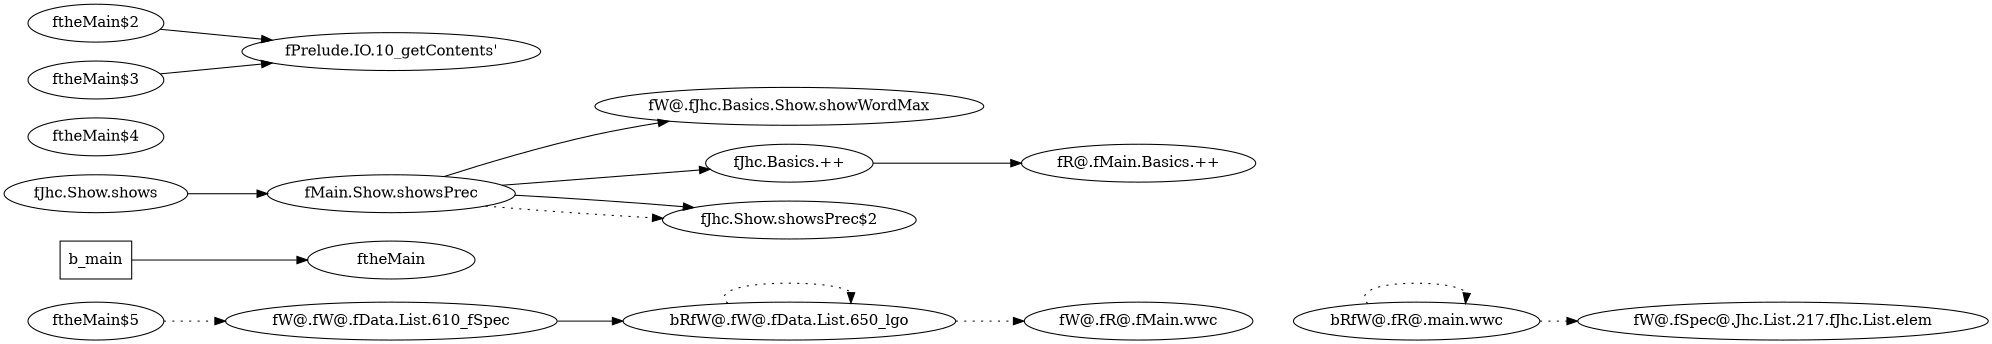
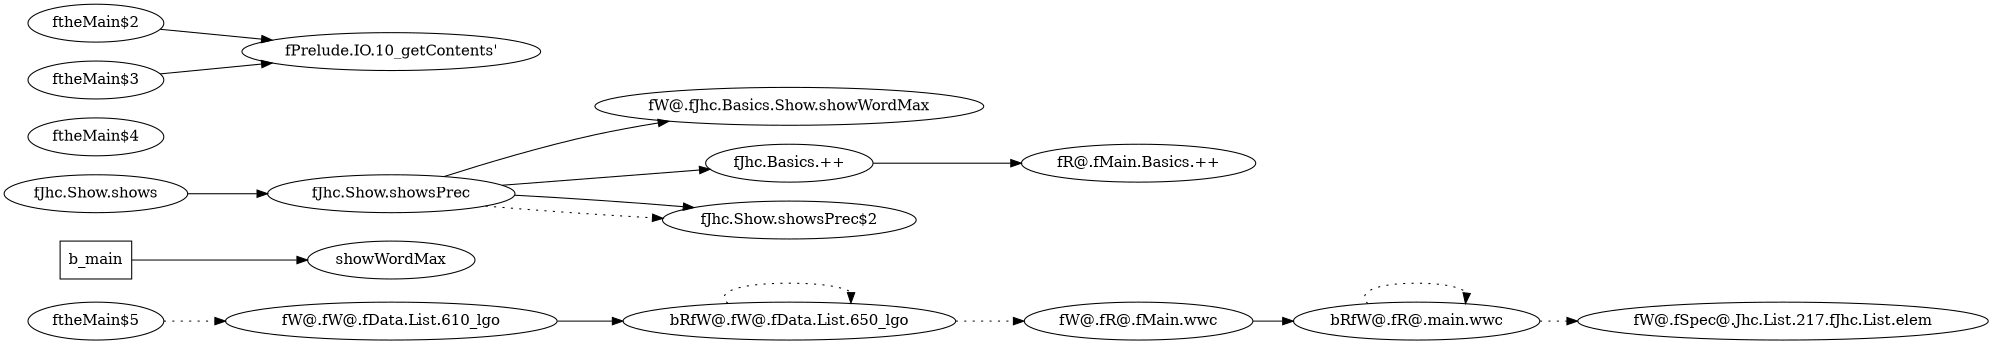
node "fMain.Show.showsPrec": label "fMain.Show.showsPrec" -> "fJhc.Show.showsPrec"
node "ftheMain": label "ftheMain" -> "showWordMax"
node "fW@.fW@.fData.List.610_fSpec": label "fW@.fW@.fData.List.610_fSpec" -> "fW@.fW@.fData.List.610_lgo"
edge "fW@.fR@.fMain.wwc" -> "bRfW@.fR@.main.wwc": added
